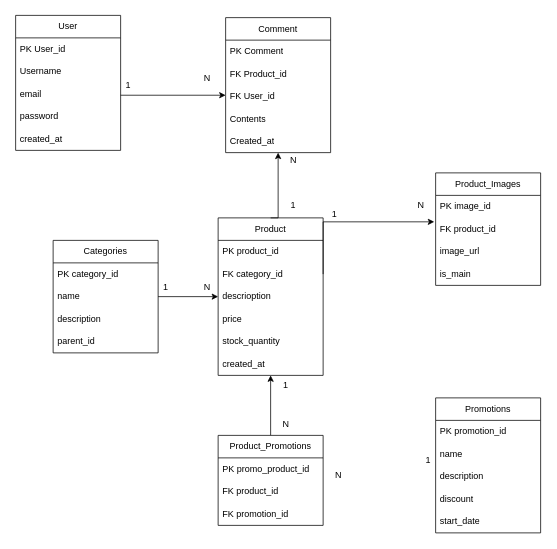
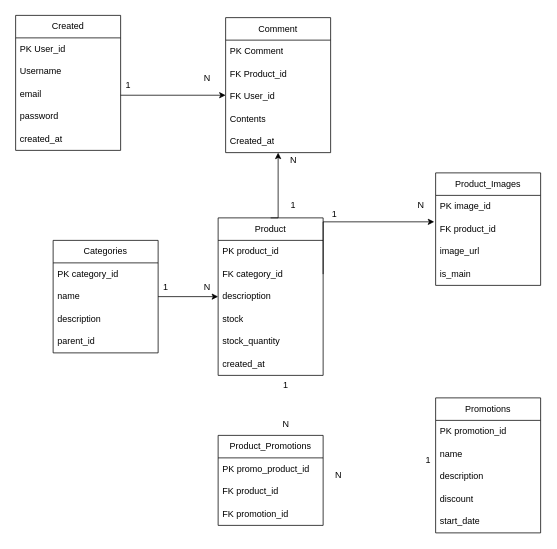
node "User": label "User" -> "Created"
node "price": label "price" -> "stock"
edge "Product_Promotions" -> "Product": removed
